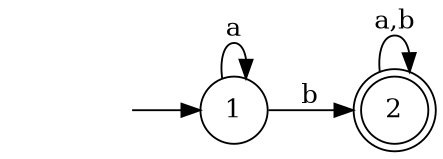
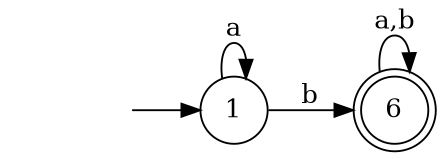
node "2": label "2" -> "6"
